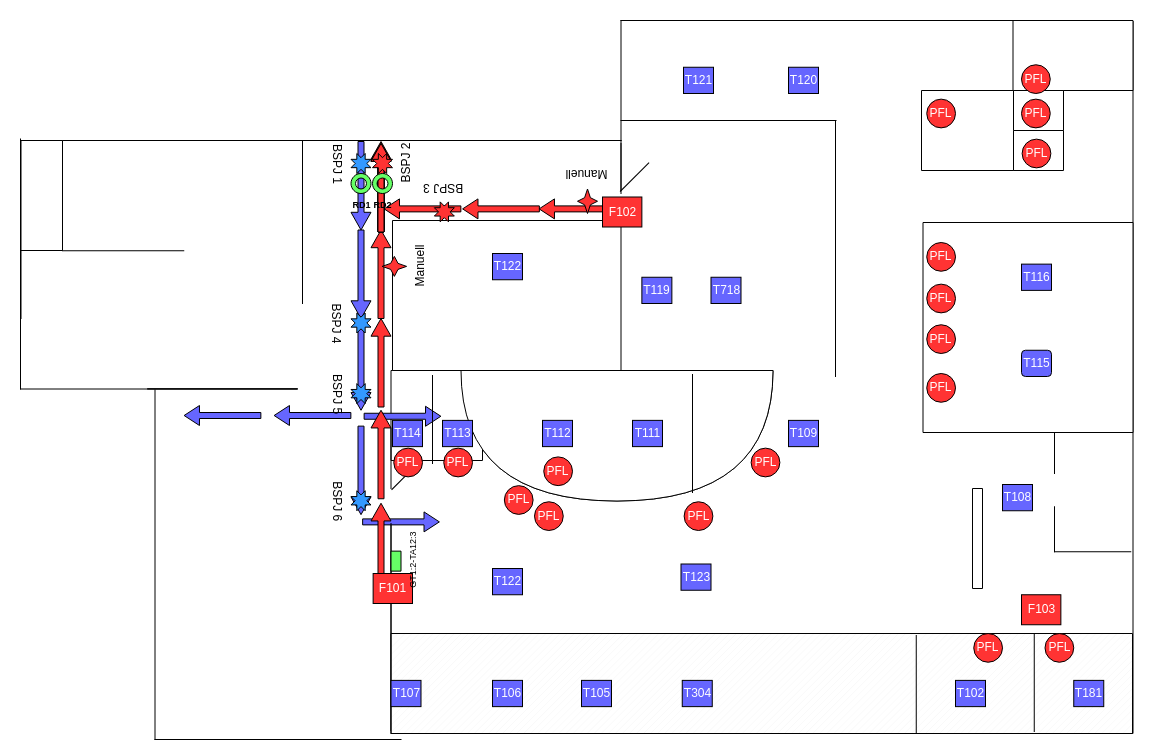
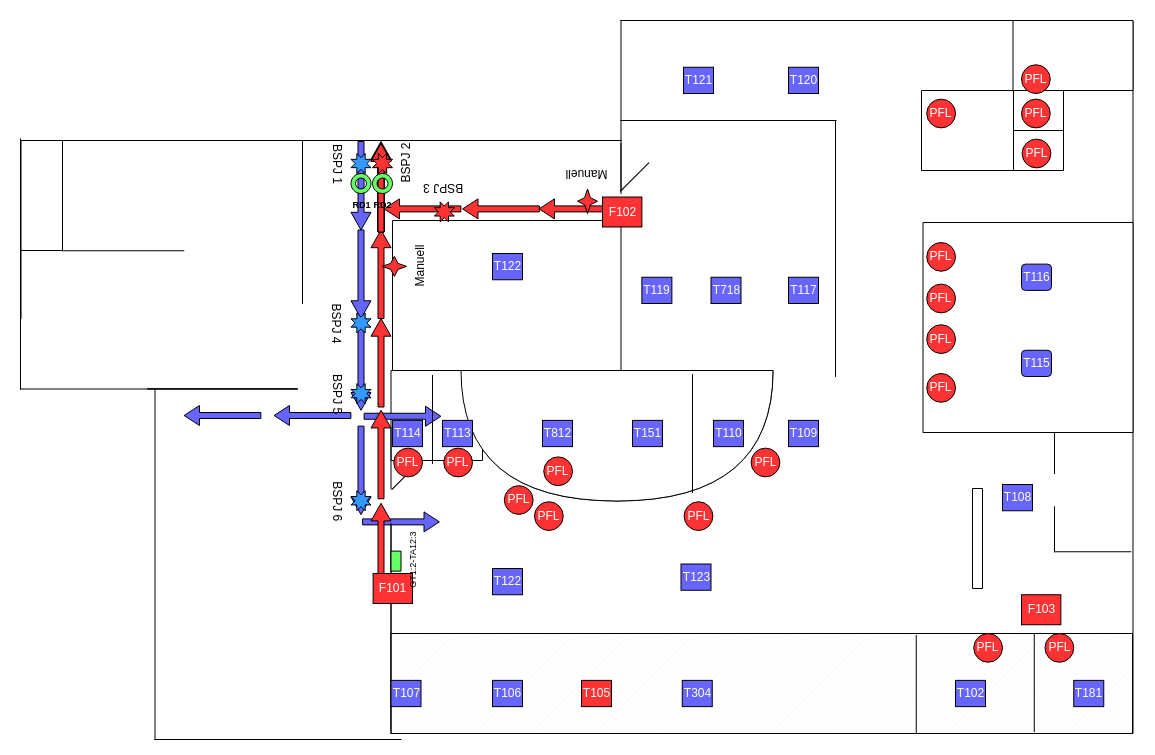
node "T116": shape rectangle -> rounded rectangle
node "T117": added
node "T112": label "T112" -> "T812"
node "T111": label "T111" -> "T151"
node "T110": added
node "T105": fillcolor #6666ff -> #ff3333
